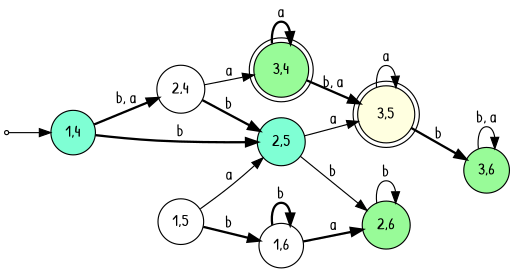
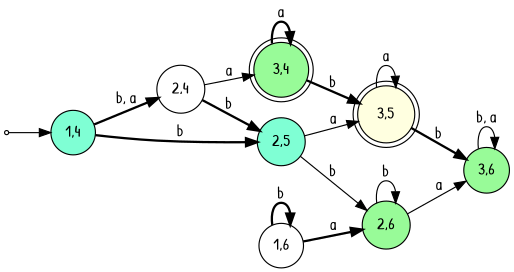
edge "3,4" -> "3,5": label "b, a" -> "b"
edge "2,6" -> "3,6": added, label "a"
node "1,5": removed
